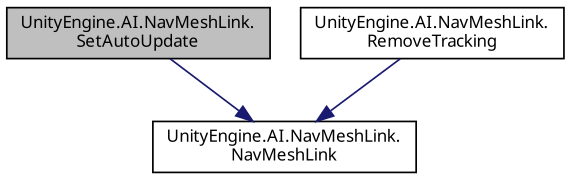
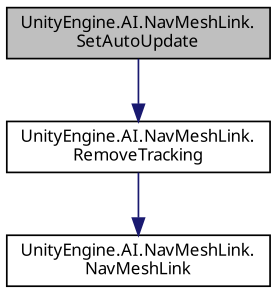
edge "UnityEngine.AI.NavMeshLink. SetAutoUpdate" -> "UnityEngine.AI.NavMeshLink. NavMeshLink": now "UnityEngine.AI.NavMeshLink. SetAutoUpdate" -> "UnityEngine.AI.NavMeshLink. RemoveTracking"
